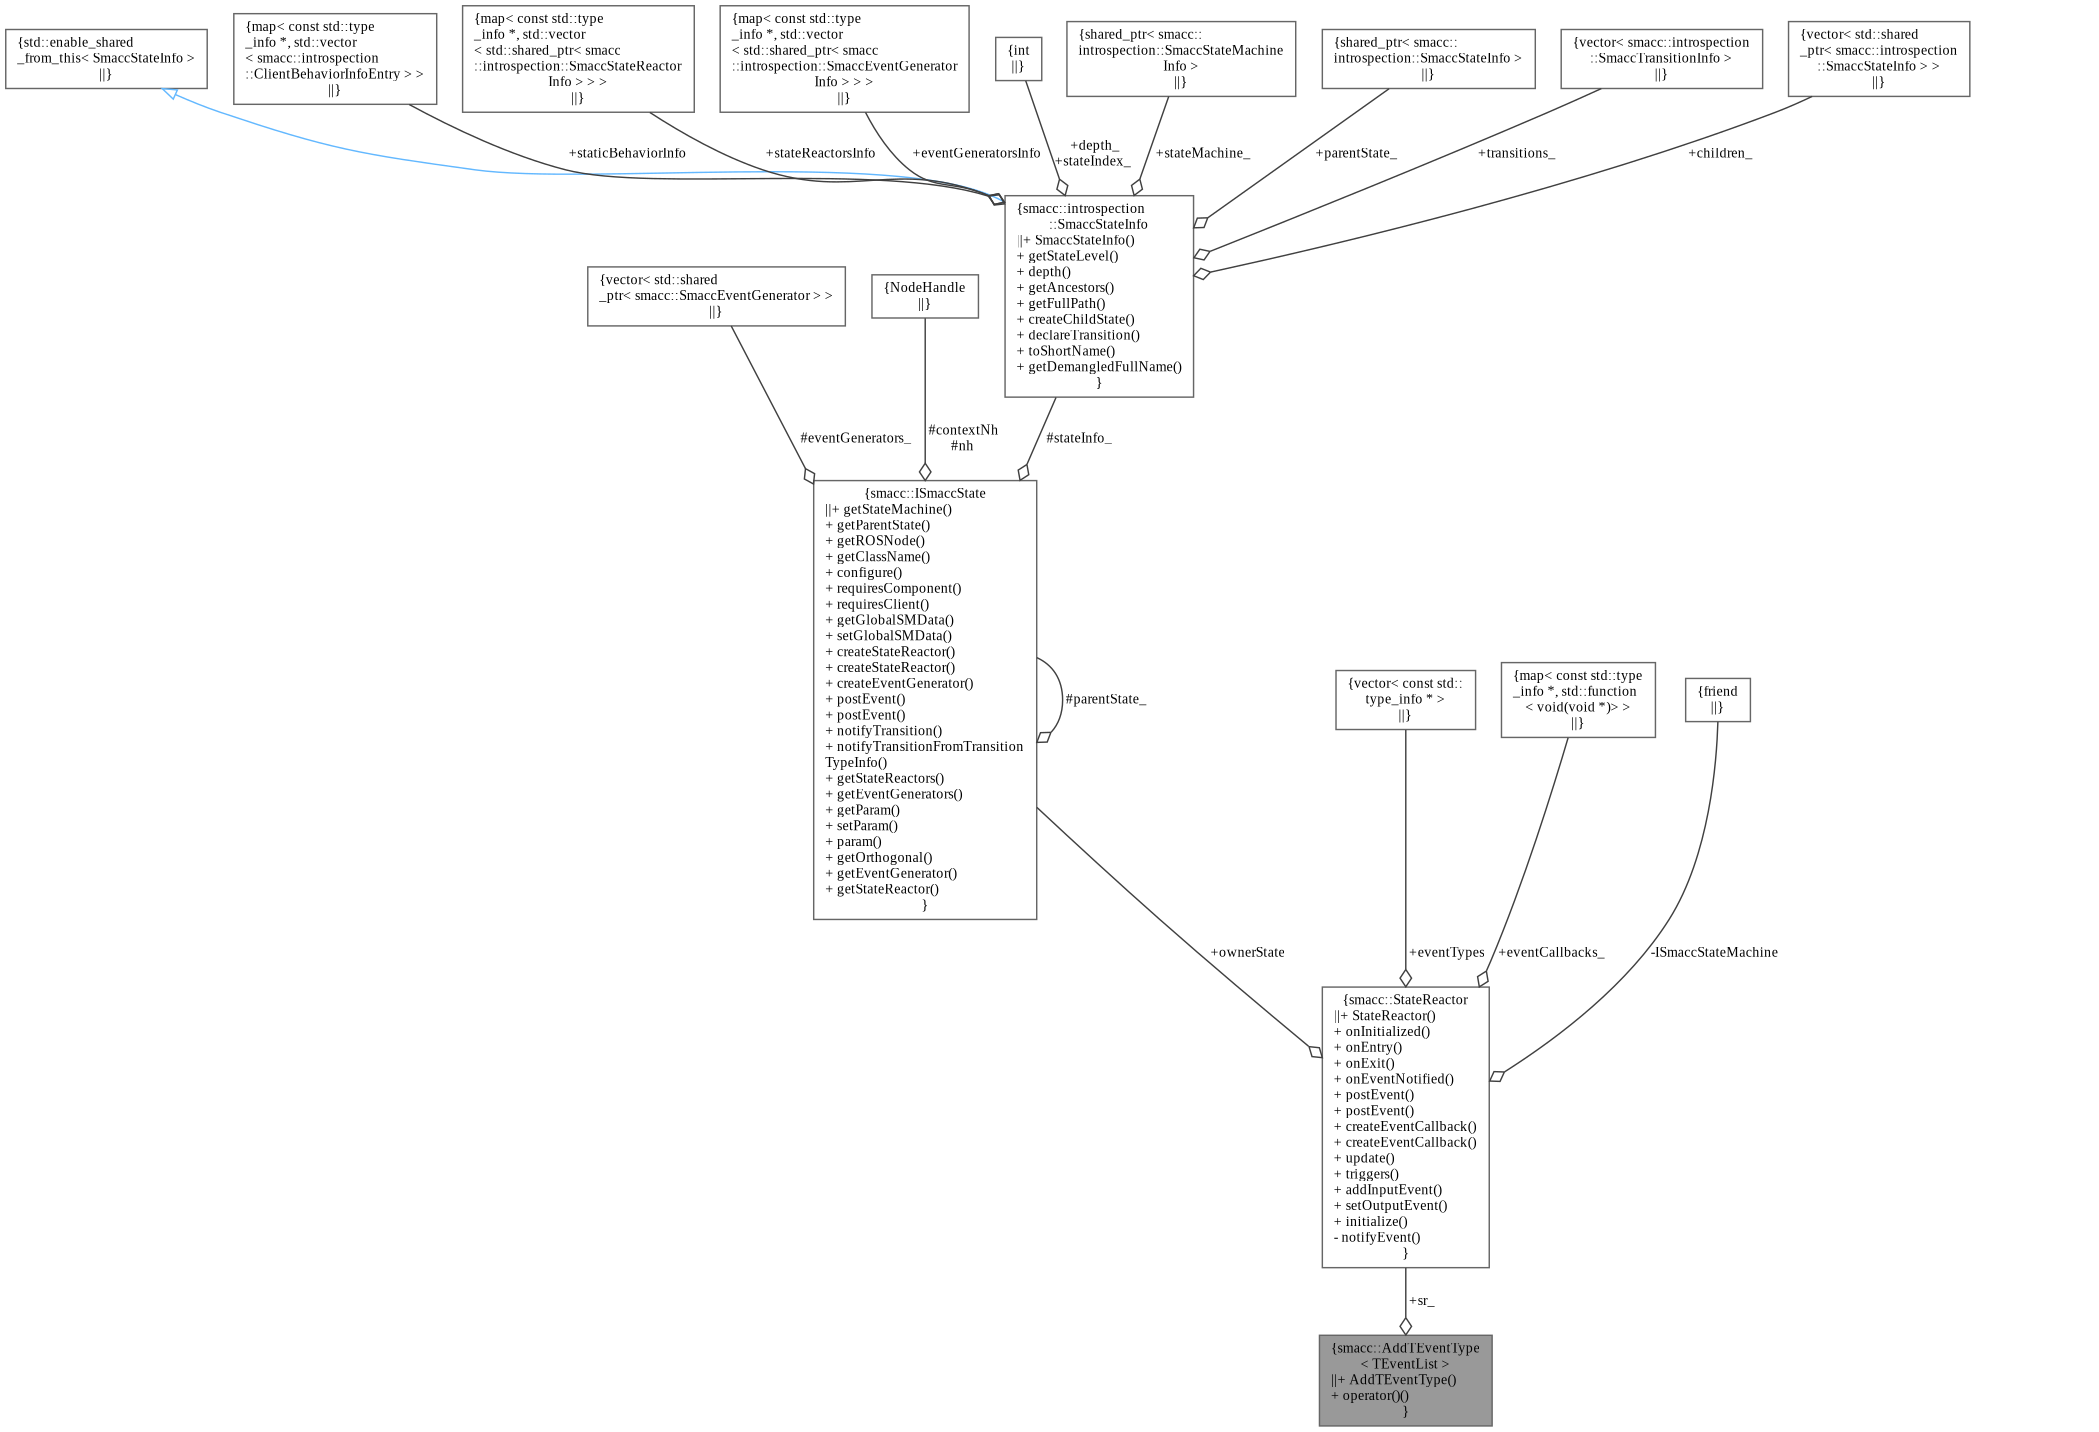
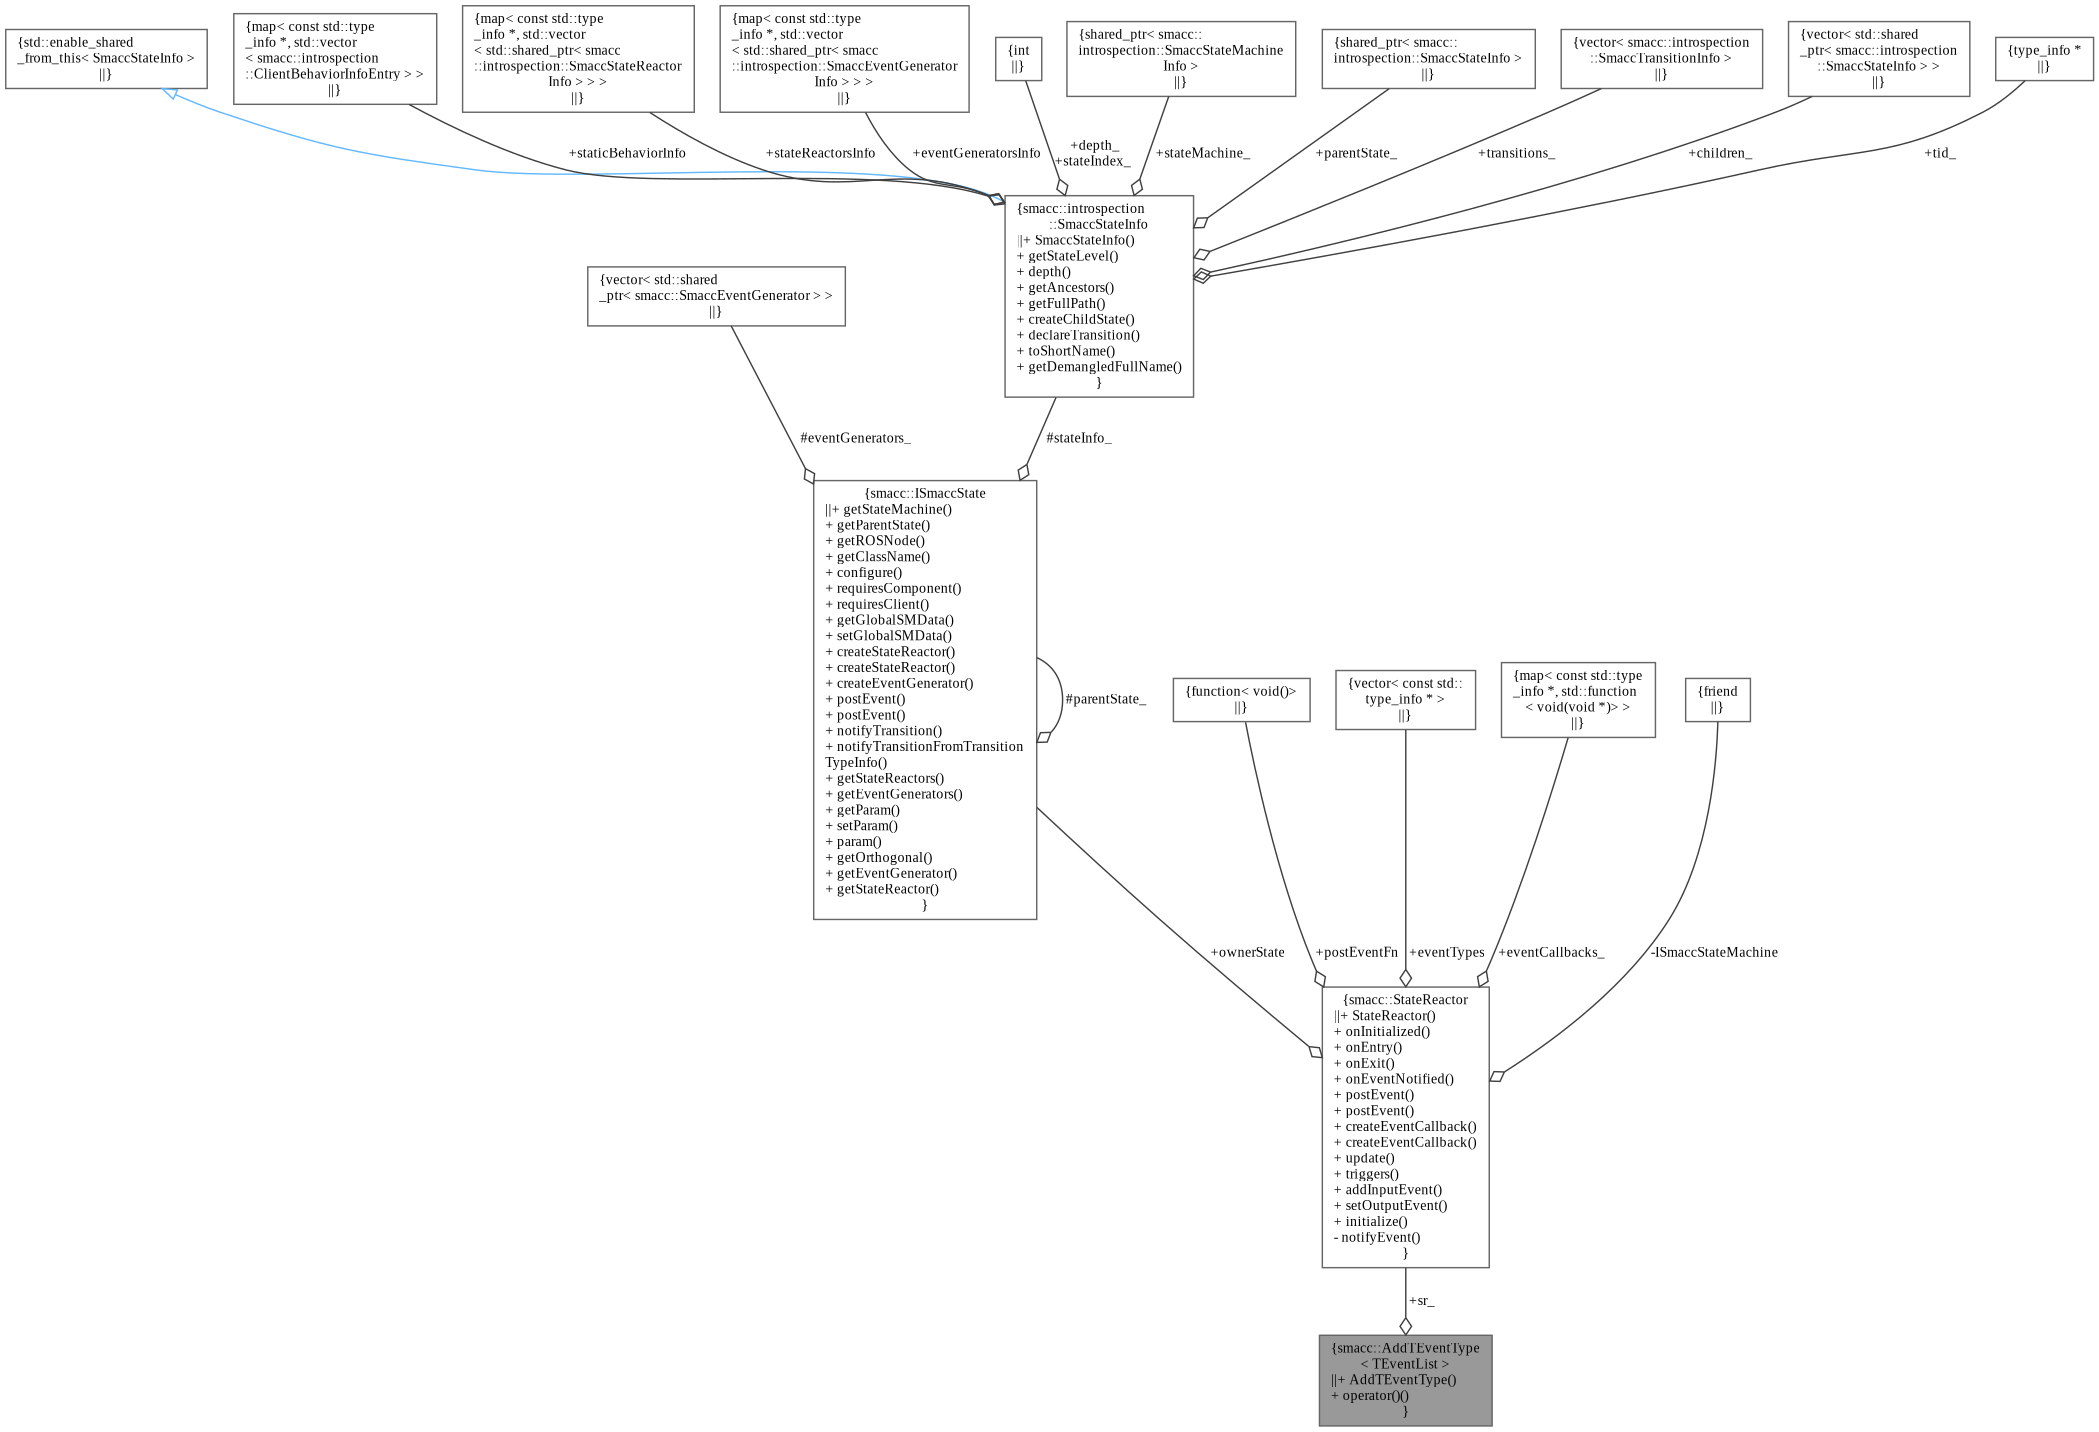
node "{type_info * ||}": added
node "{NodeHandle ||}": removed
node "{function< void()> ||}": added
